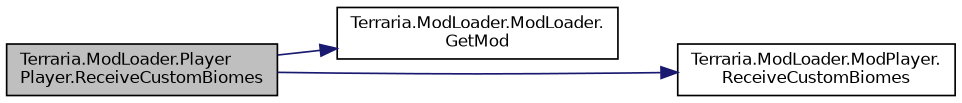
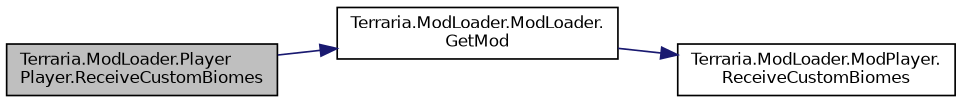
edge "Terraria.ModLoader.Player Player.ReceiveCustomBiomes" -> "Terraria.ModLoader.ModPlayer. ReceiveCustomBiomes": now "Terraria.ModLoader.ModLoader. GetMod" -> "Terraria.ModLoader.ModPlayer. ReceiveCustomBiomes"
